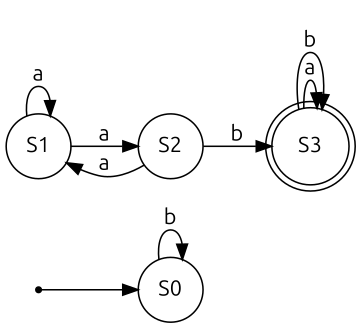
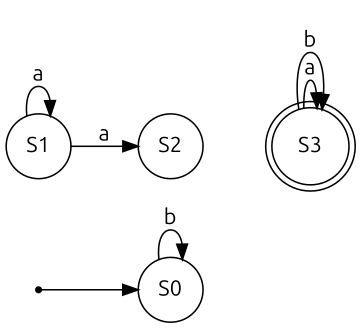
edge "S2" -> "S3": removed, label "b"
edge "S2" -> "S1": removed, label "a"
